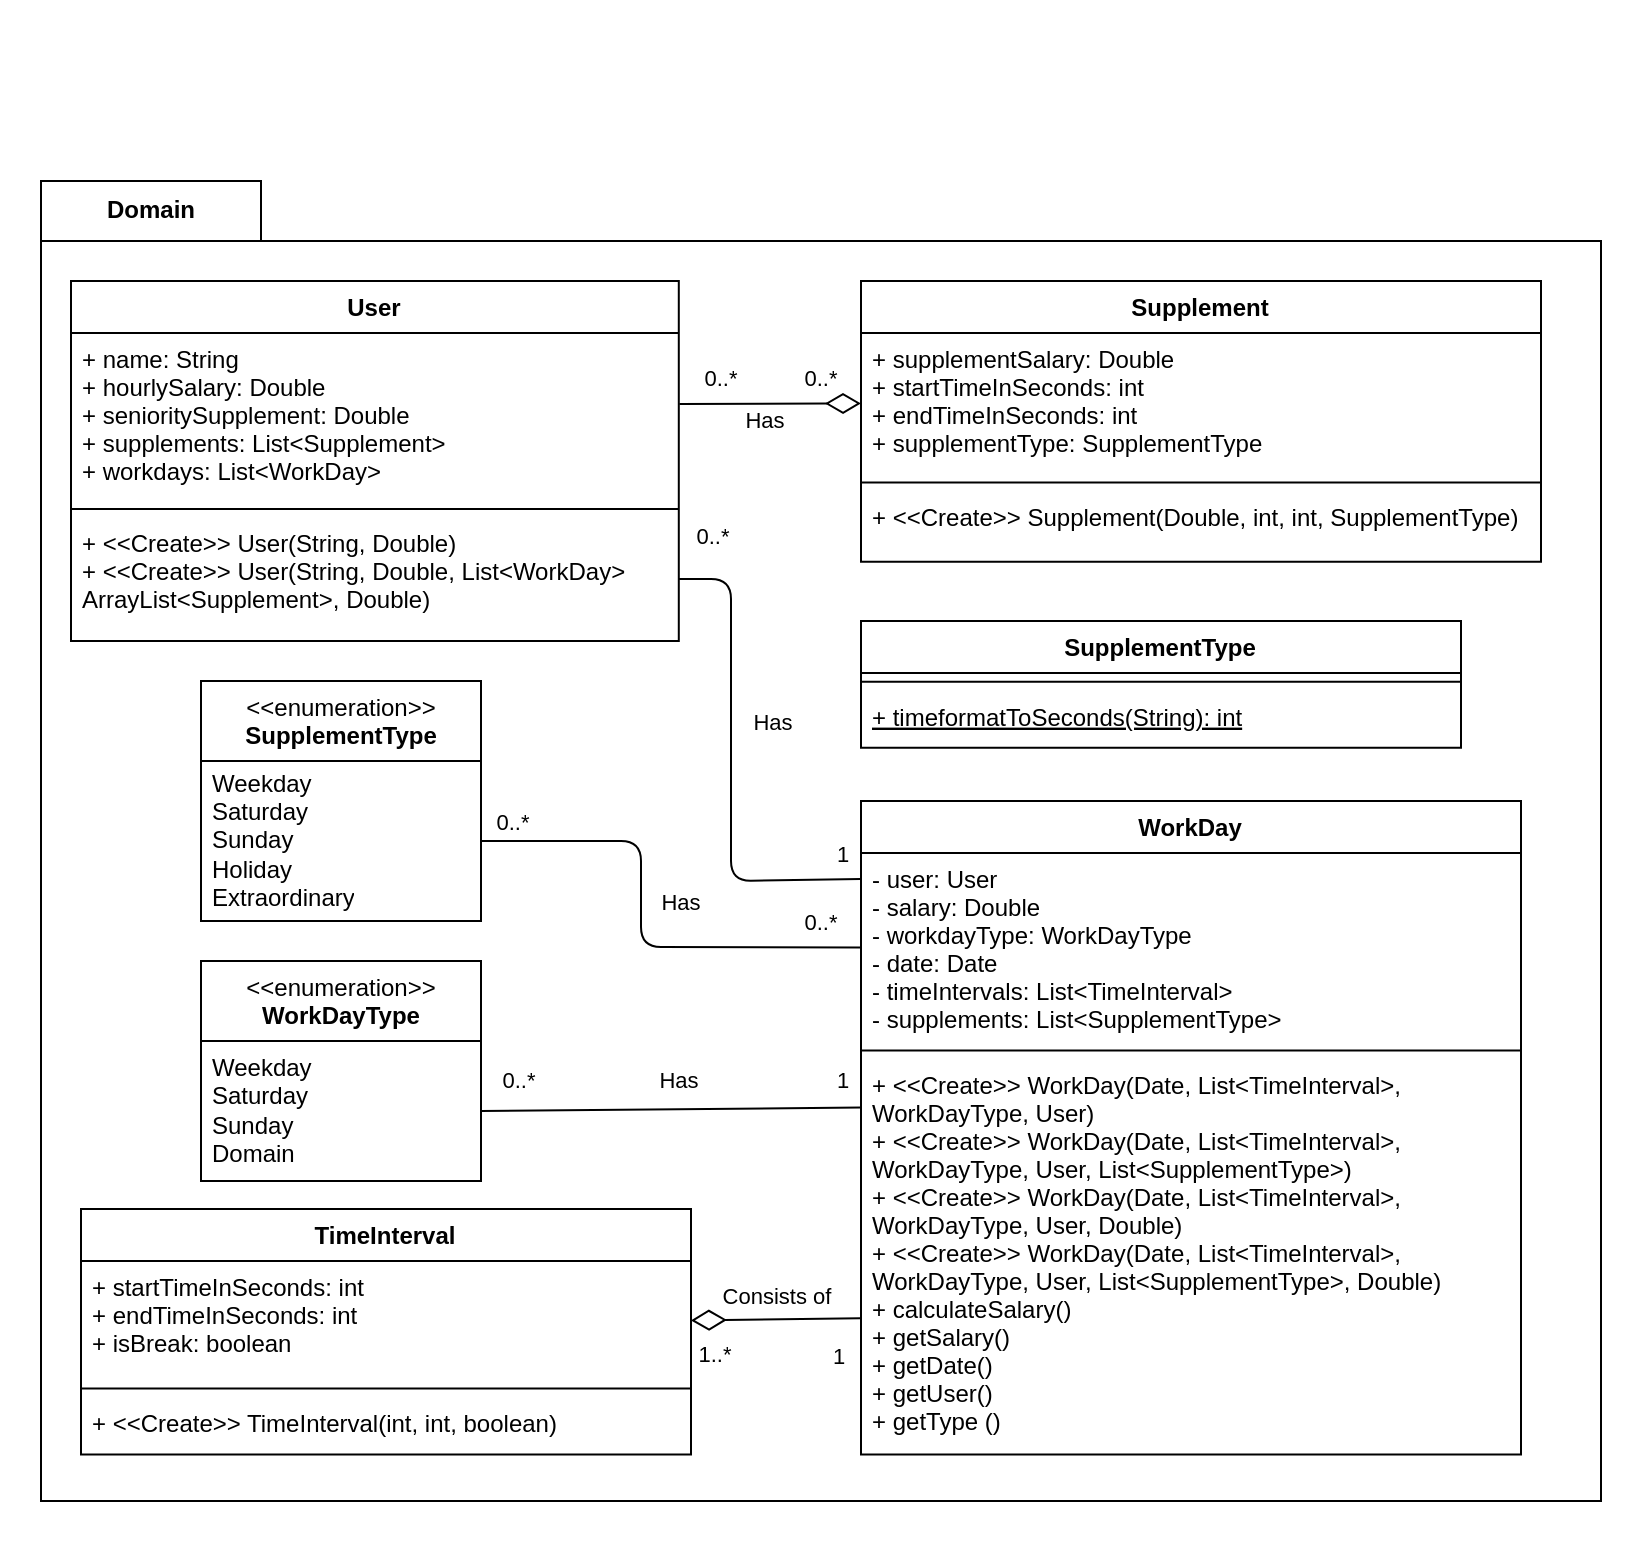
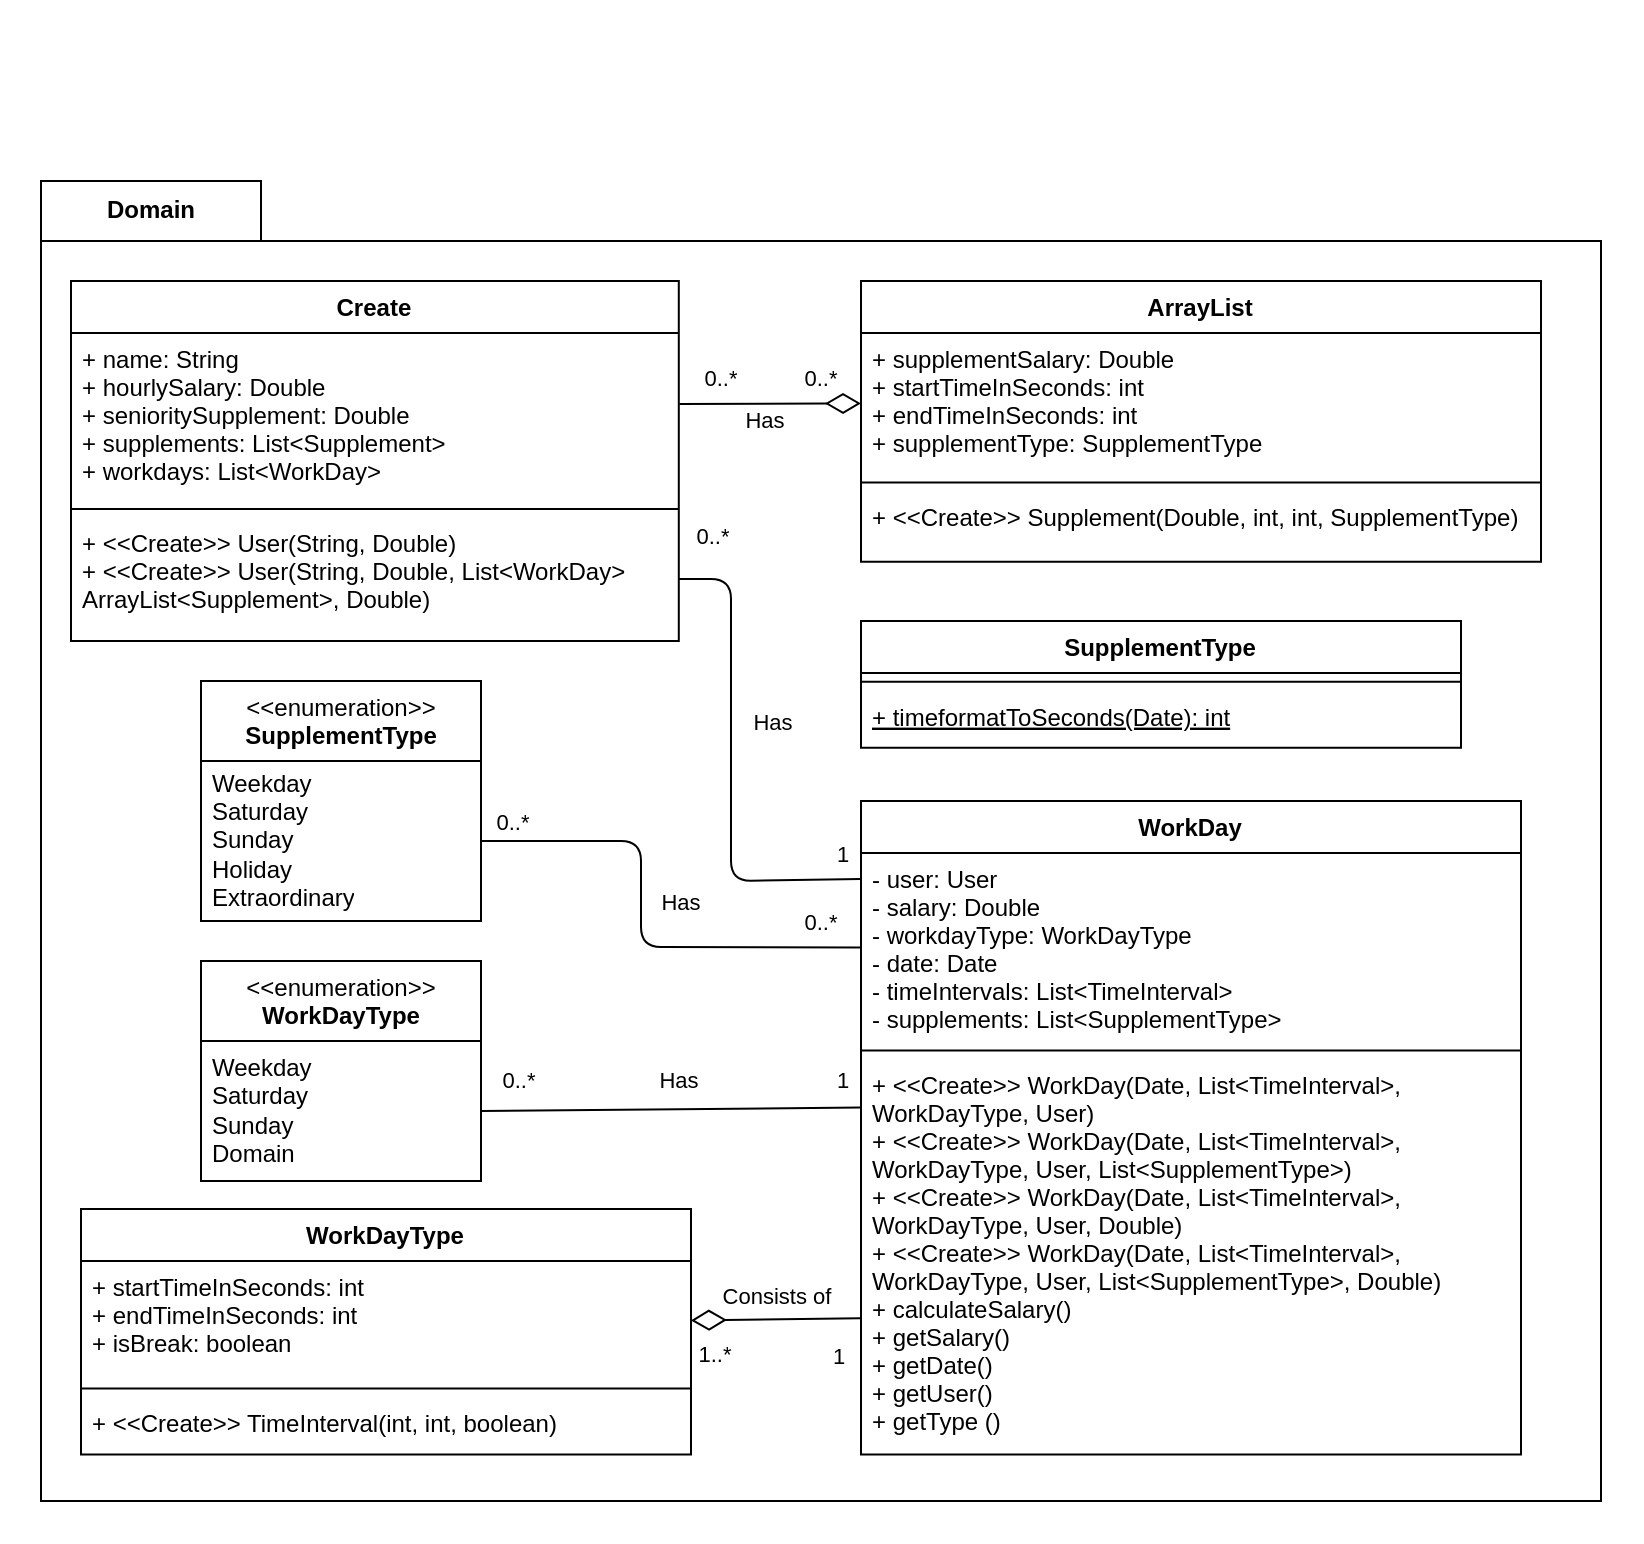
node "User": label "User" -> "Create"
node "Supplement": label "Supplement" -> "ArrayList"
node "+ timeformatToSeconds(String): int": label "+ timeformatToSeconds(String): int" -> "+ timeformatToSeconds(Date): int"
node "TimeInterval": label "TimeInterval" -> "WorkDayType"
